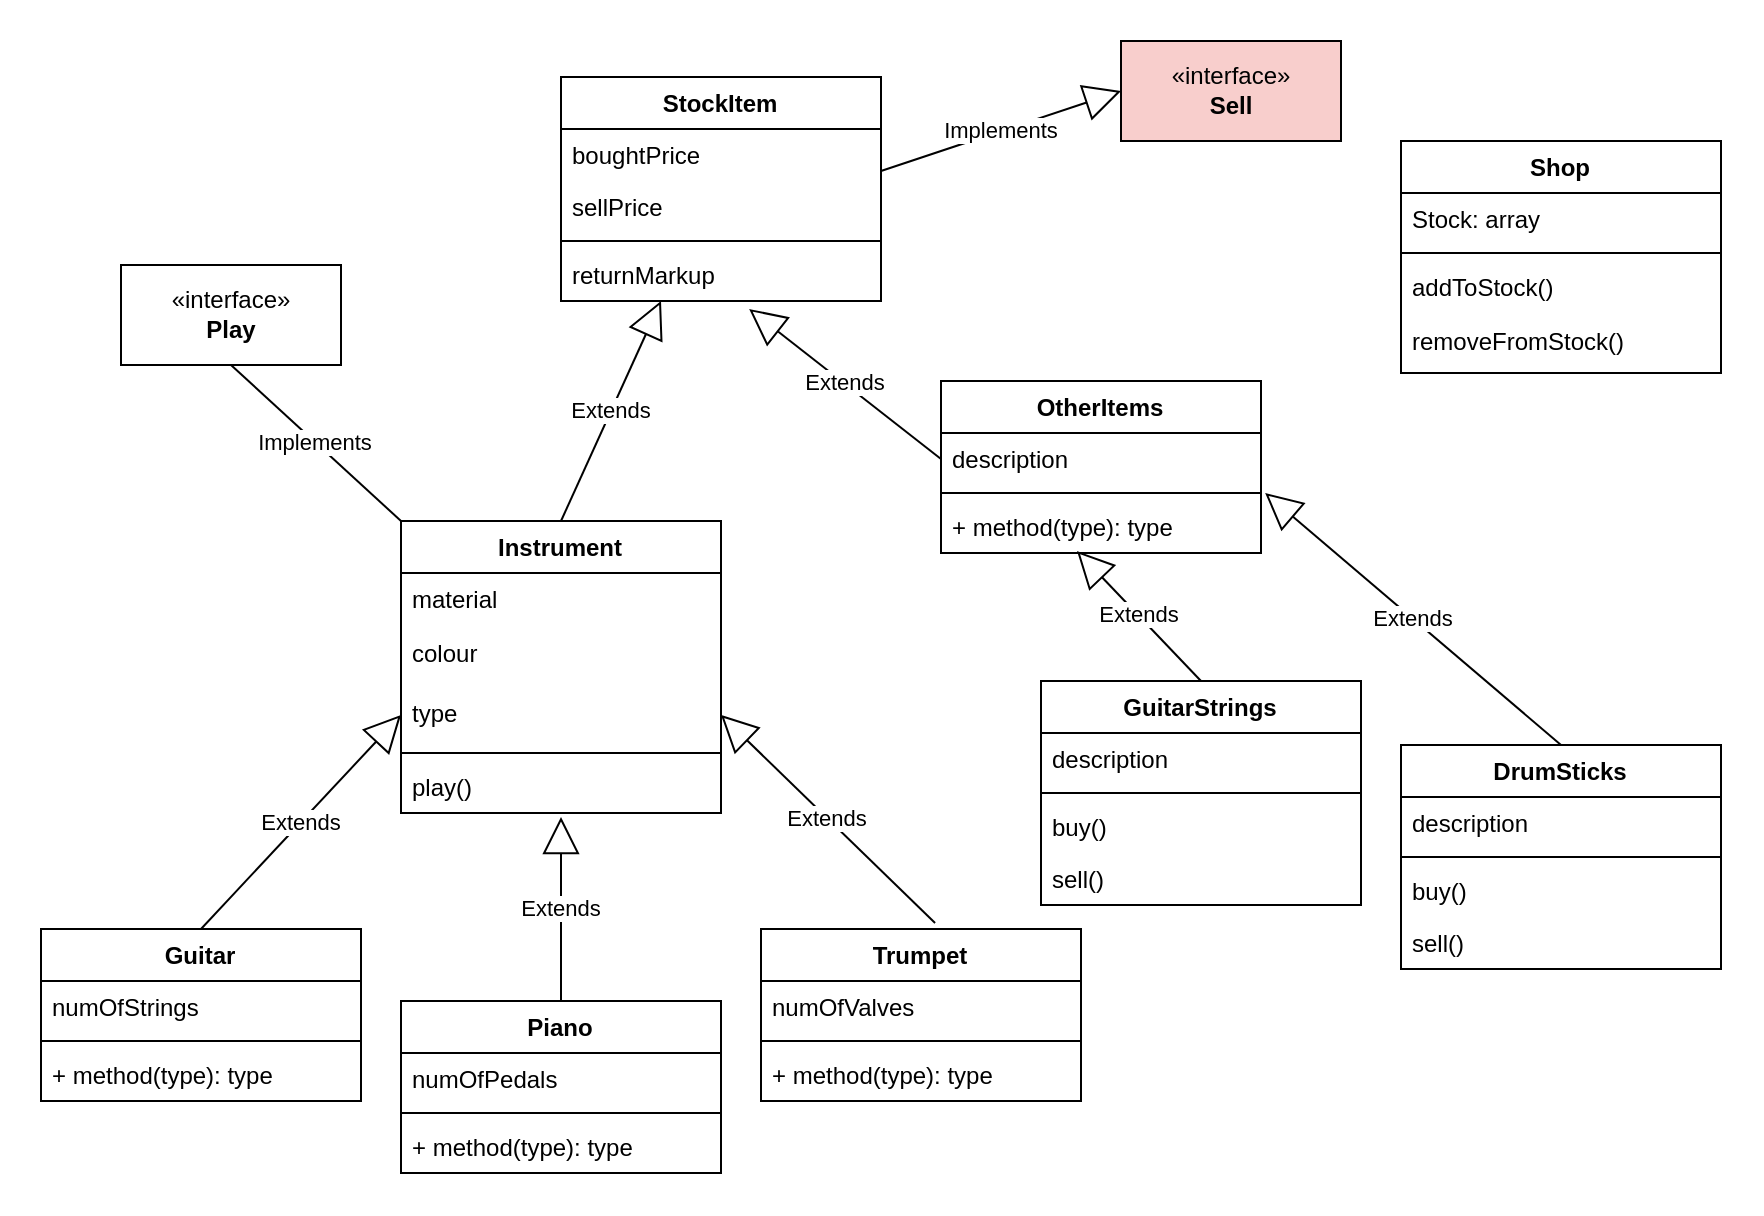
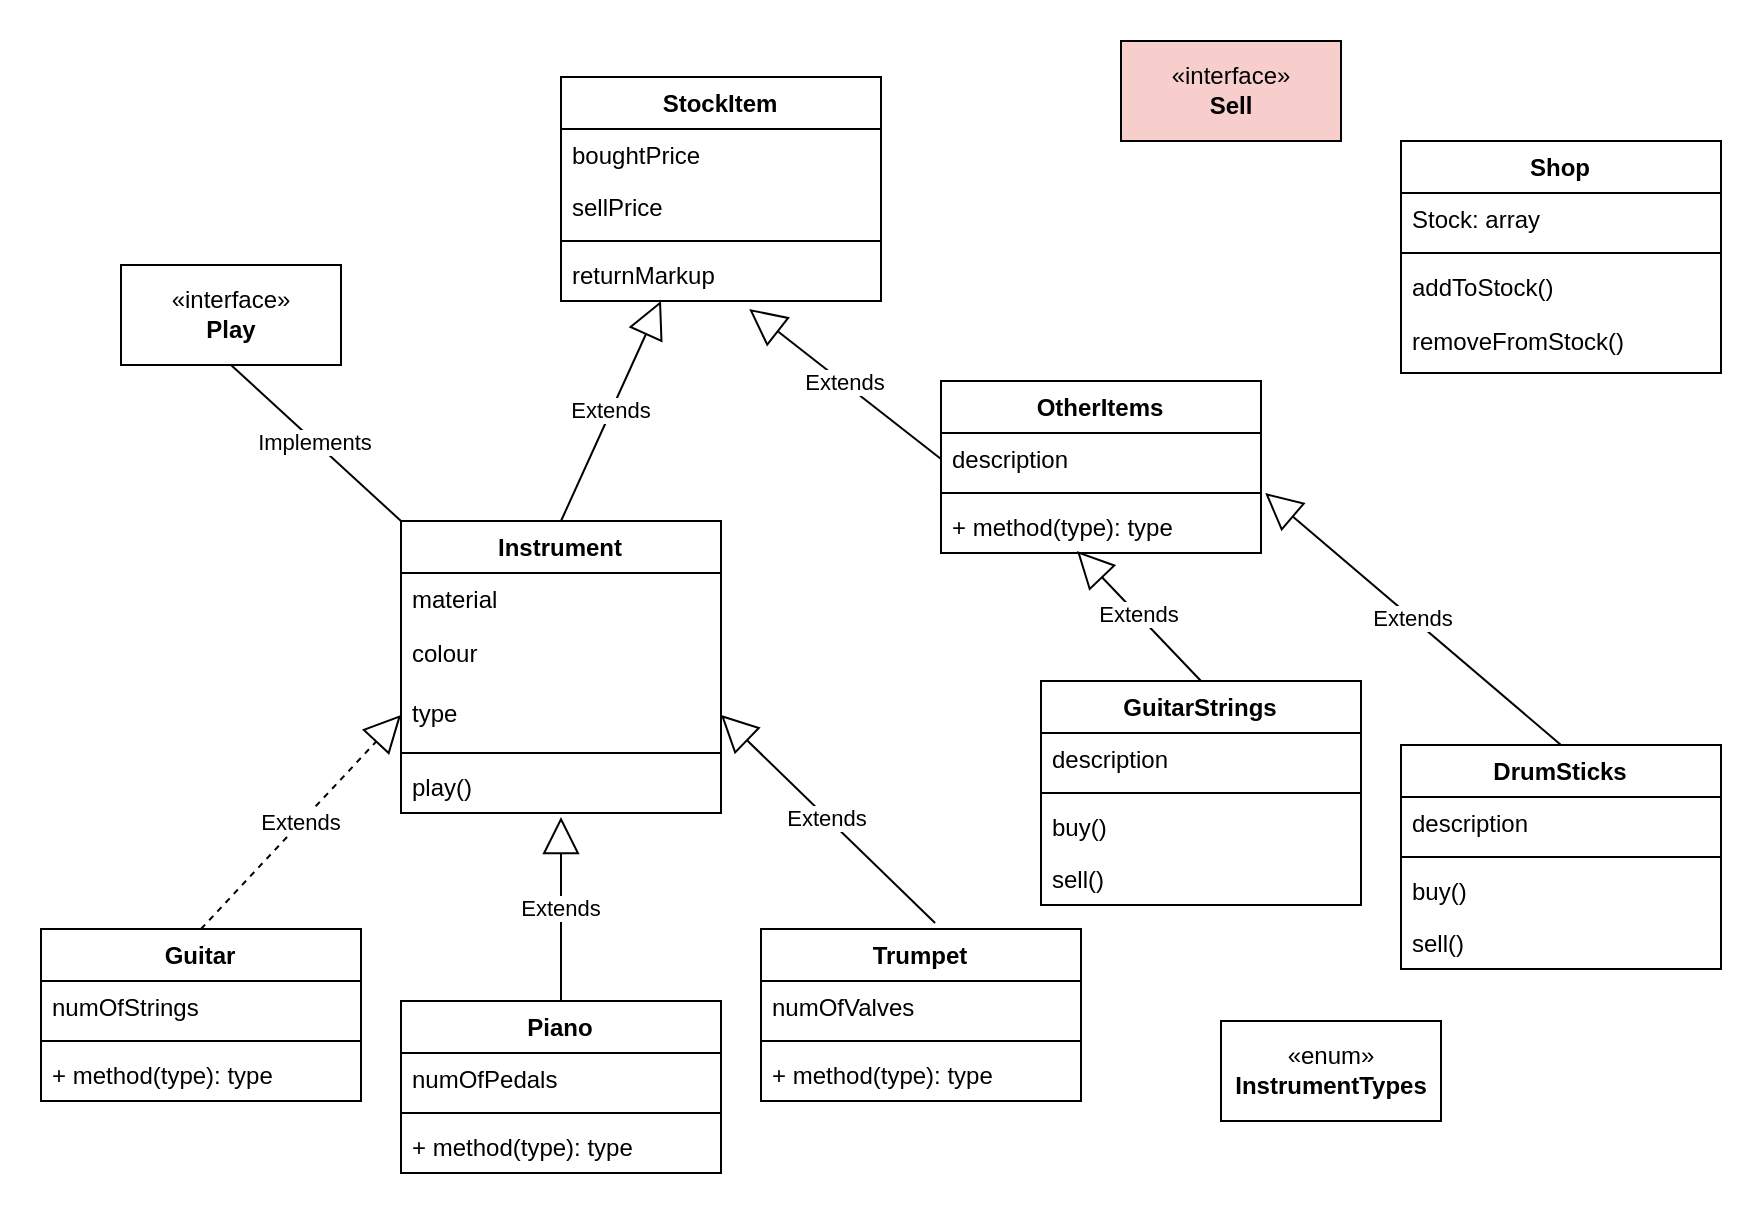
edge "boughtPrice" -> "«interface» Sell": removed, label "Implements"
edge "Guitar" -> "type": style solid -> dashed
node "«enum» InstrumentTypes": added
